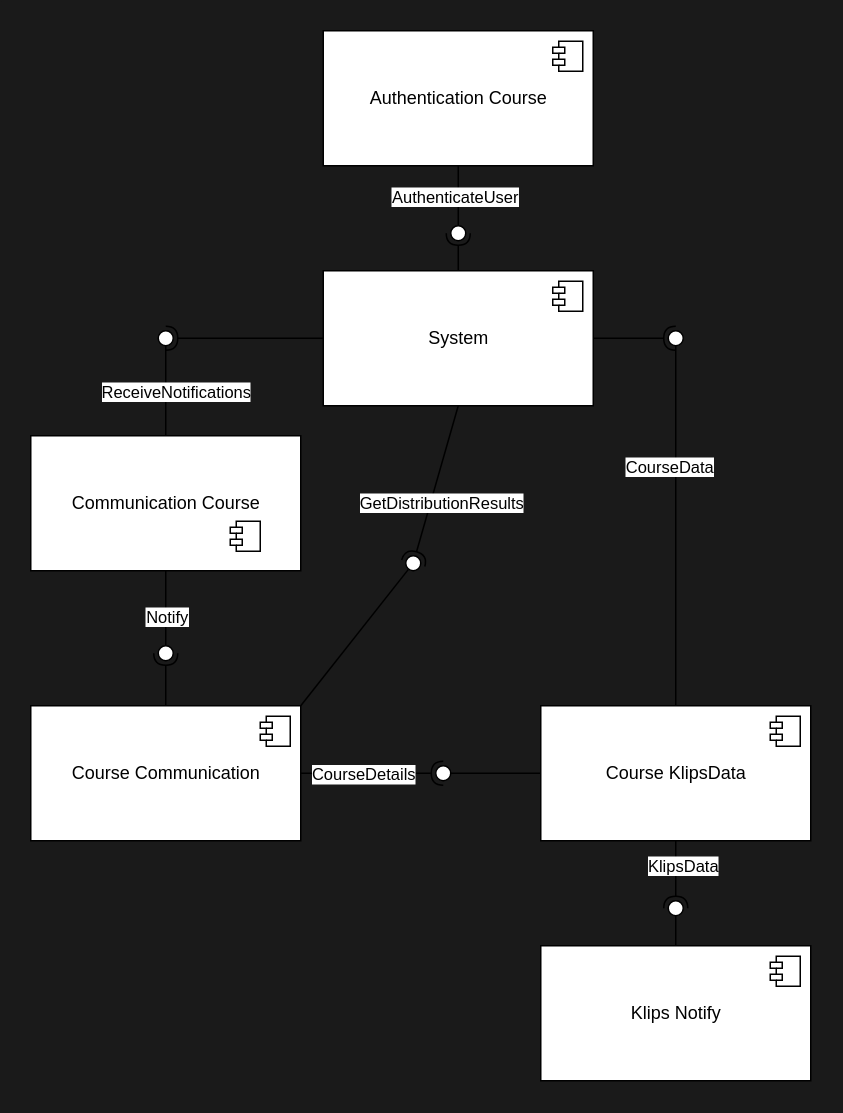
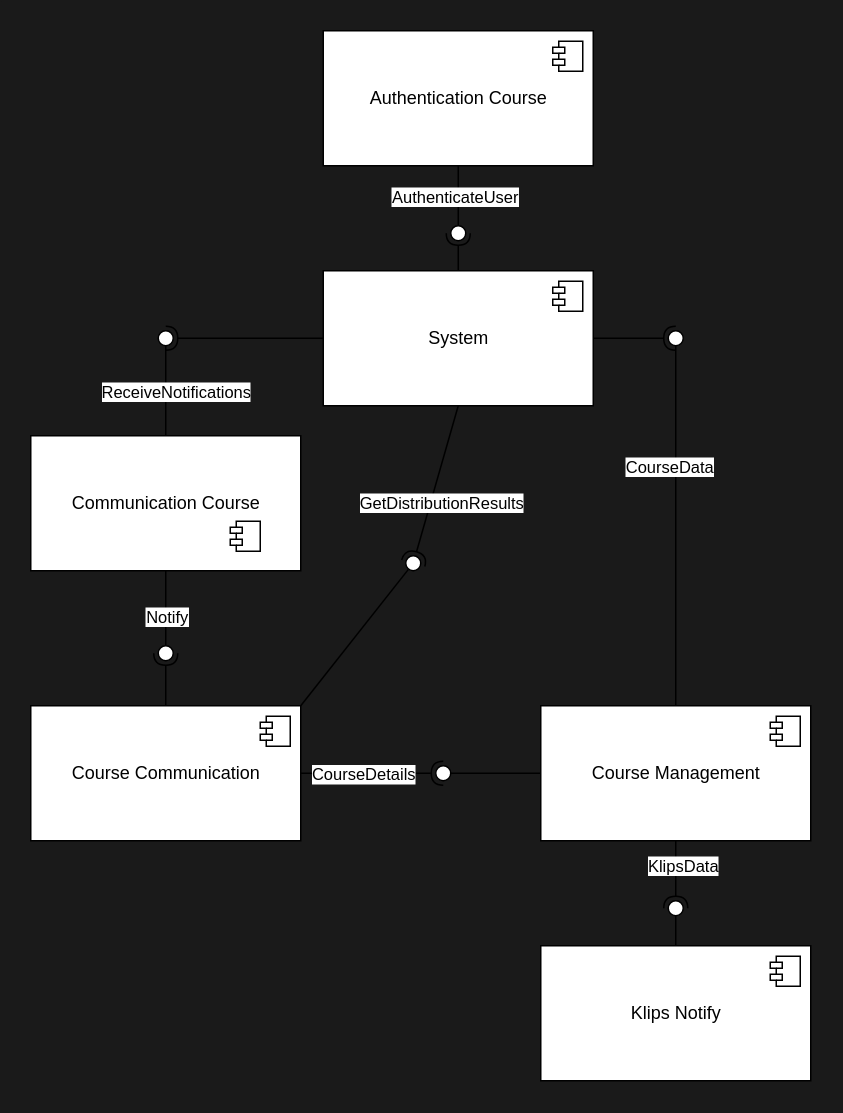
node "Course KlipsData": label "Course KlipsData" -> "Course Management"
